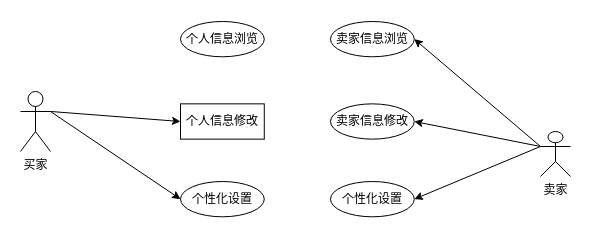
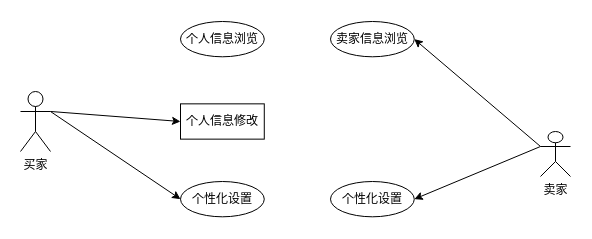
node "卖家信息修改": removed
edge "卖家" -> "卖家信息修改": removed
